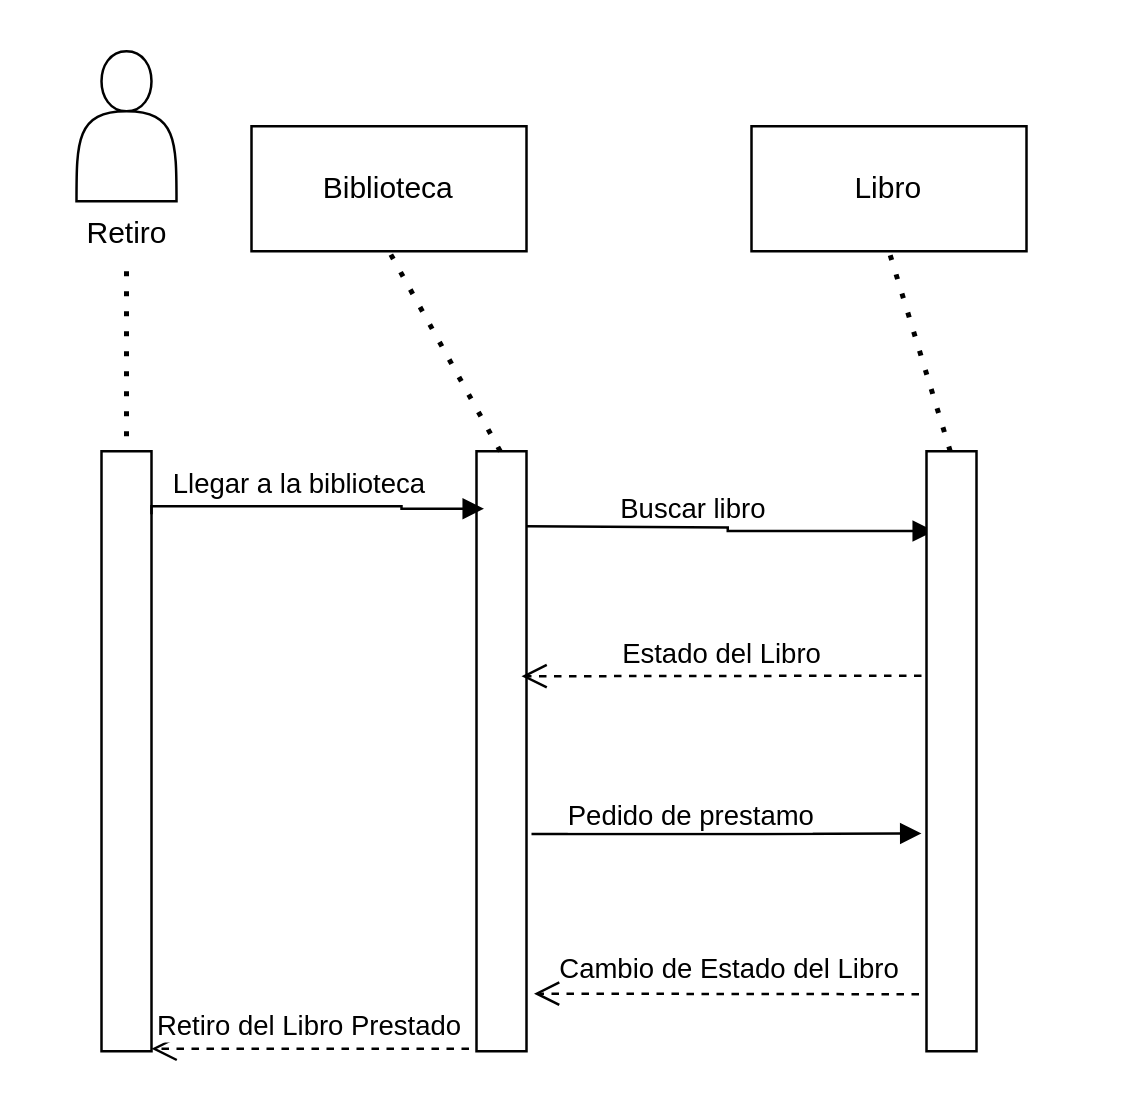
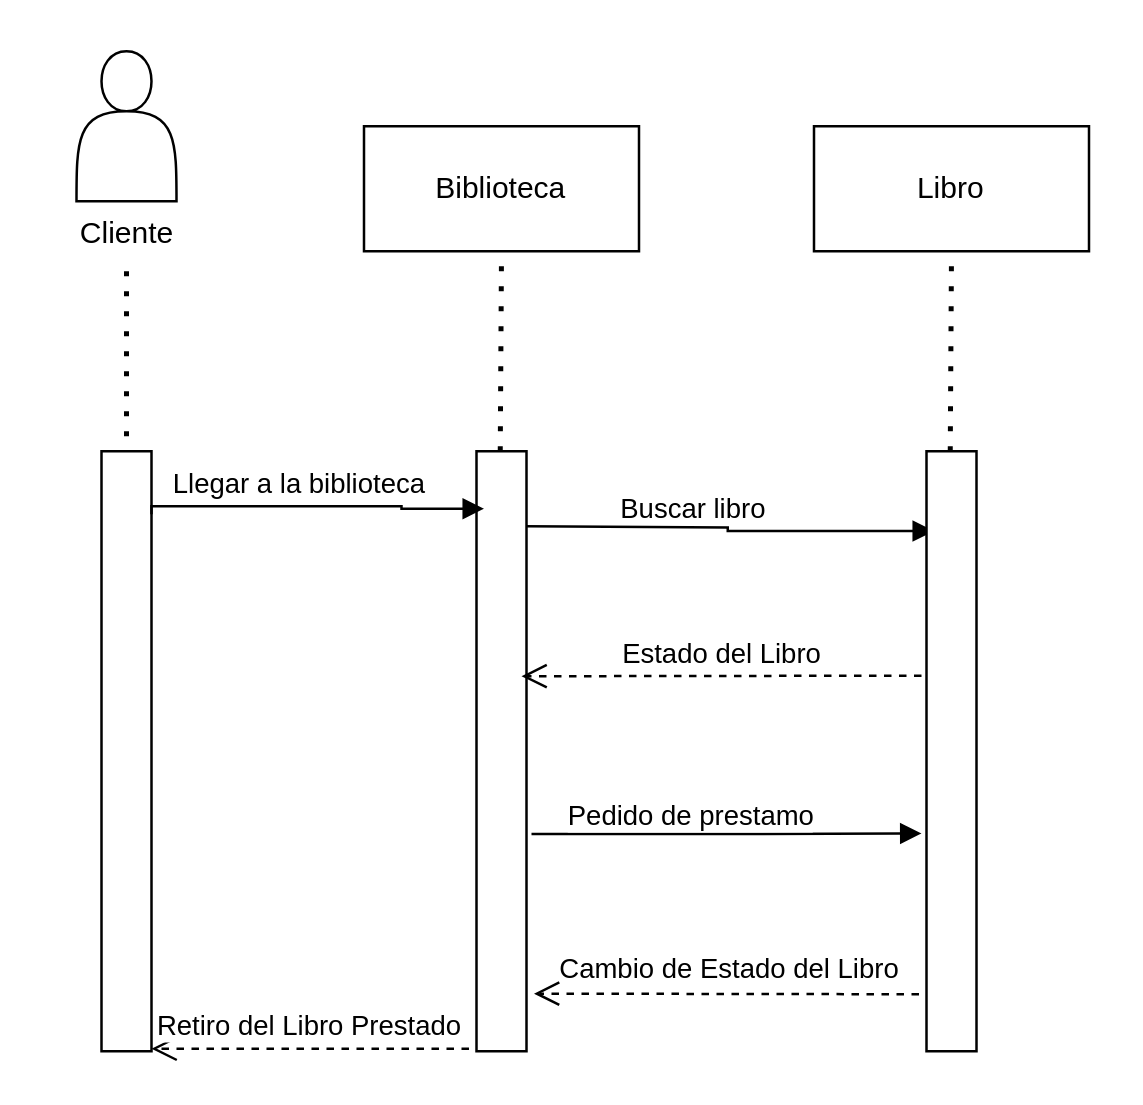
node "Biblioteca": moved (389, 189) -> (501, 189)
node "Libro": moved (889, 189) -> (951, 189)
node "Retiro": label "Retiro" -> "Cliente"
